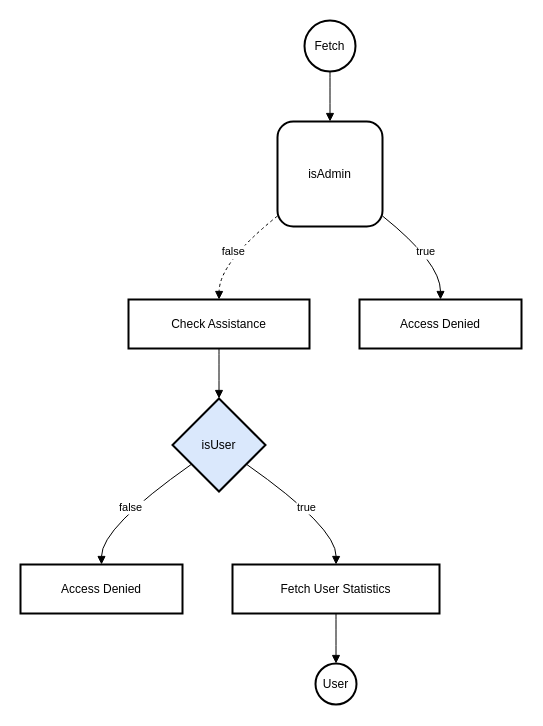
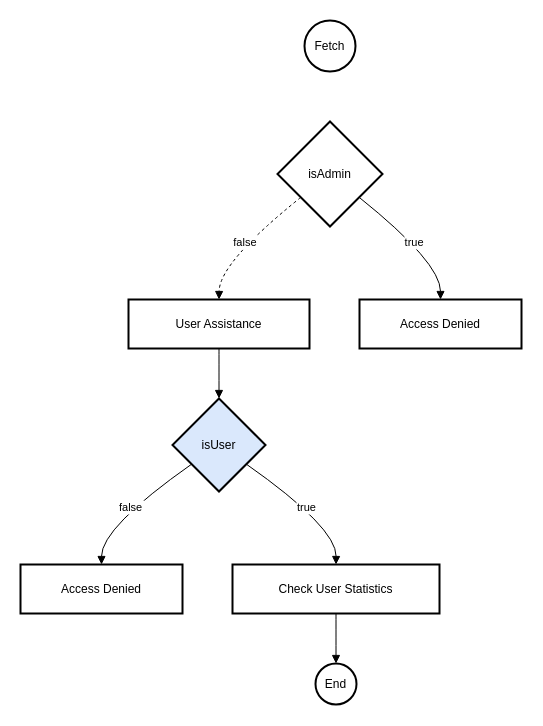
edge "Fetch" -> "isAdmin": removed
node "isAdmin": shape rounded rectangle -> diamond
node "Check Assistance": label "Check Assistance" -> "User Assistance"
node "Fetch User Statistics": label "Fetch User Statistics" -> "Check User Statistics"
node "User": label "User" -> "End"
